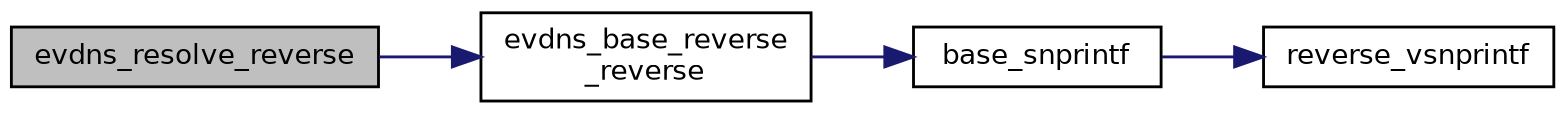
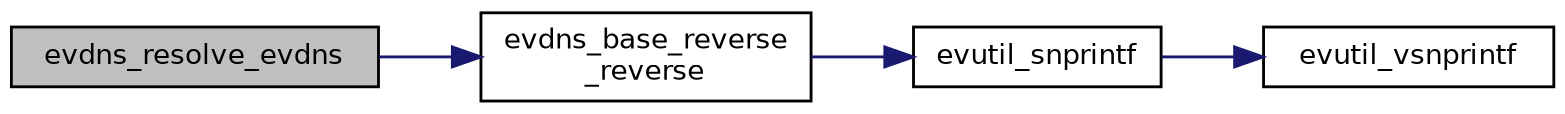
node "evdns_resolve_reverse": label "evdns_resolve_reverse" -> "evdns_resolve_evdns"
node "base_snprintf": label "base_snprintf" -> "evutil_snprintf"
node "reverse_vsnprintf": label "reverse_vsnprintf" -> "evutil_vsnprintf"
